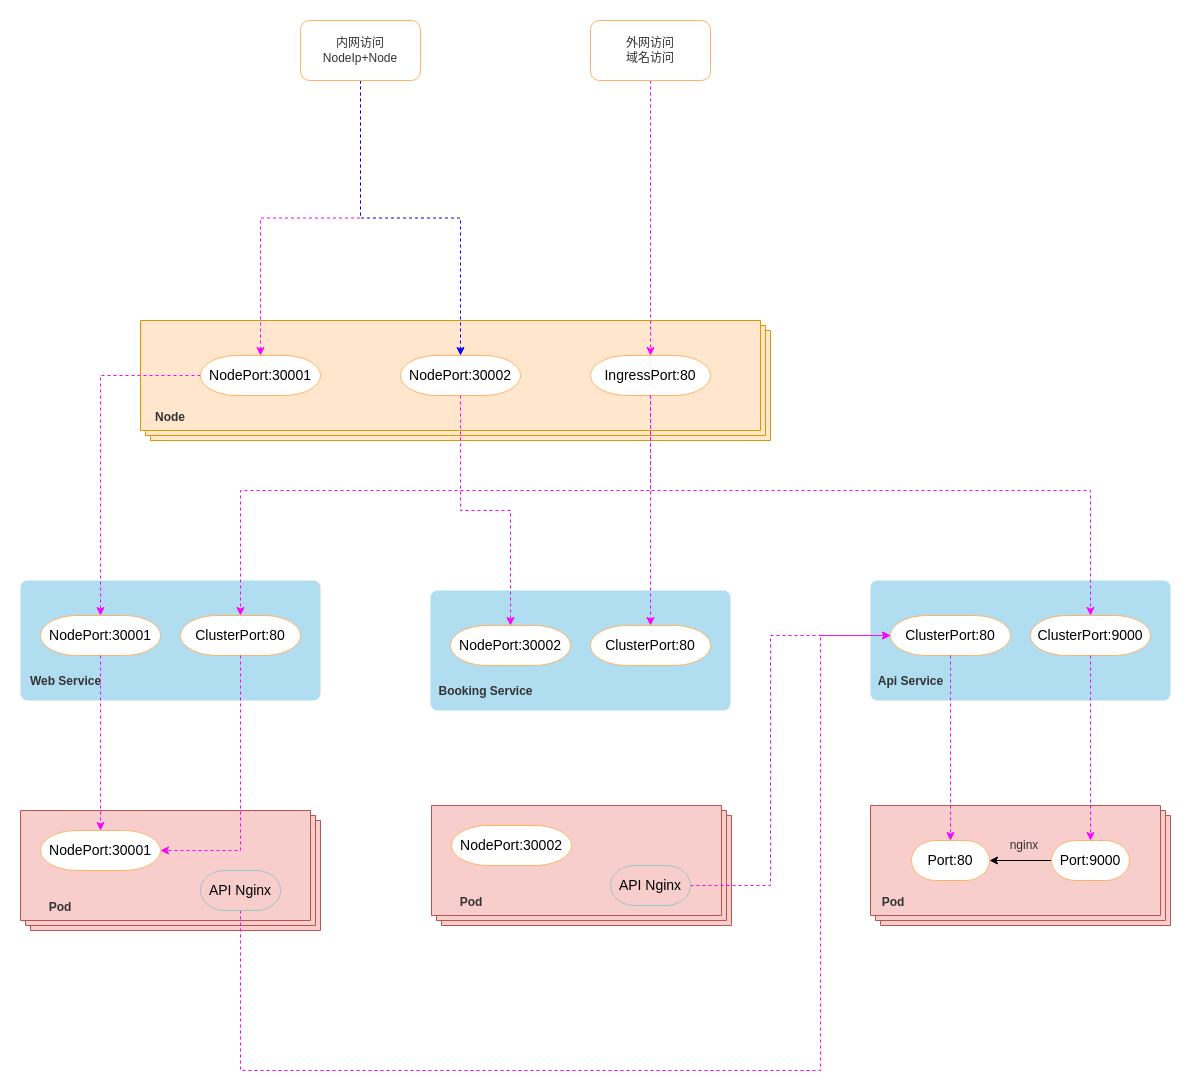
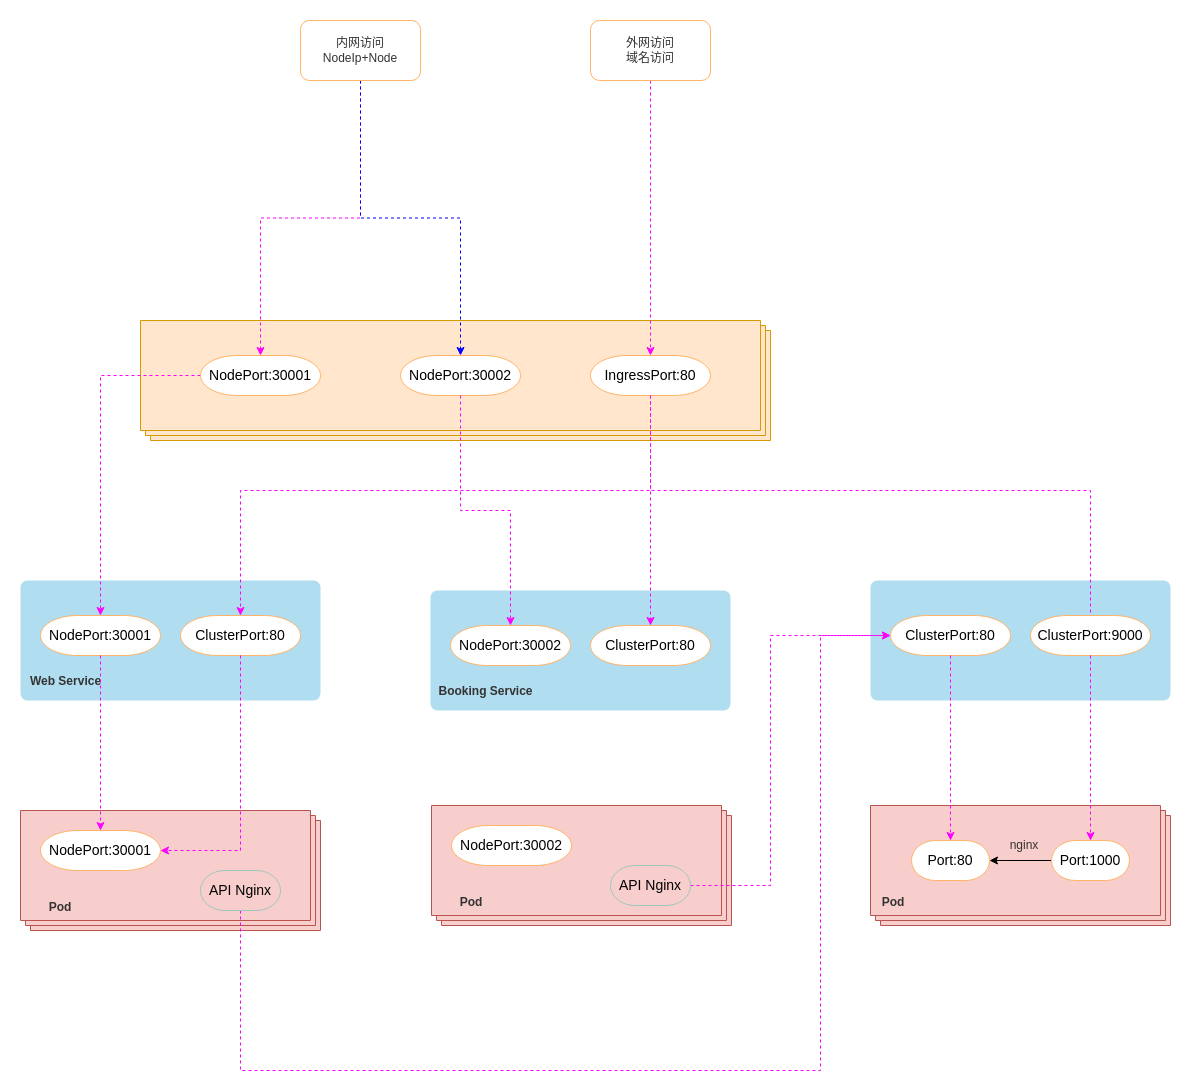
node "Node": removed
edge "IngressPort:80" -> "ClusterPort:9000": arrowhead classic -> none
node "Api Service": removed
node "Port:9000": label "Port:9000" -> "Port:1000"
